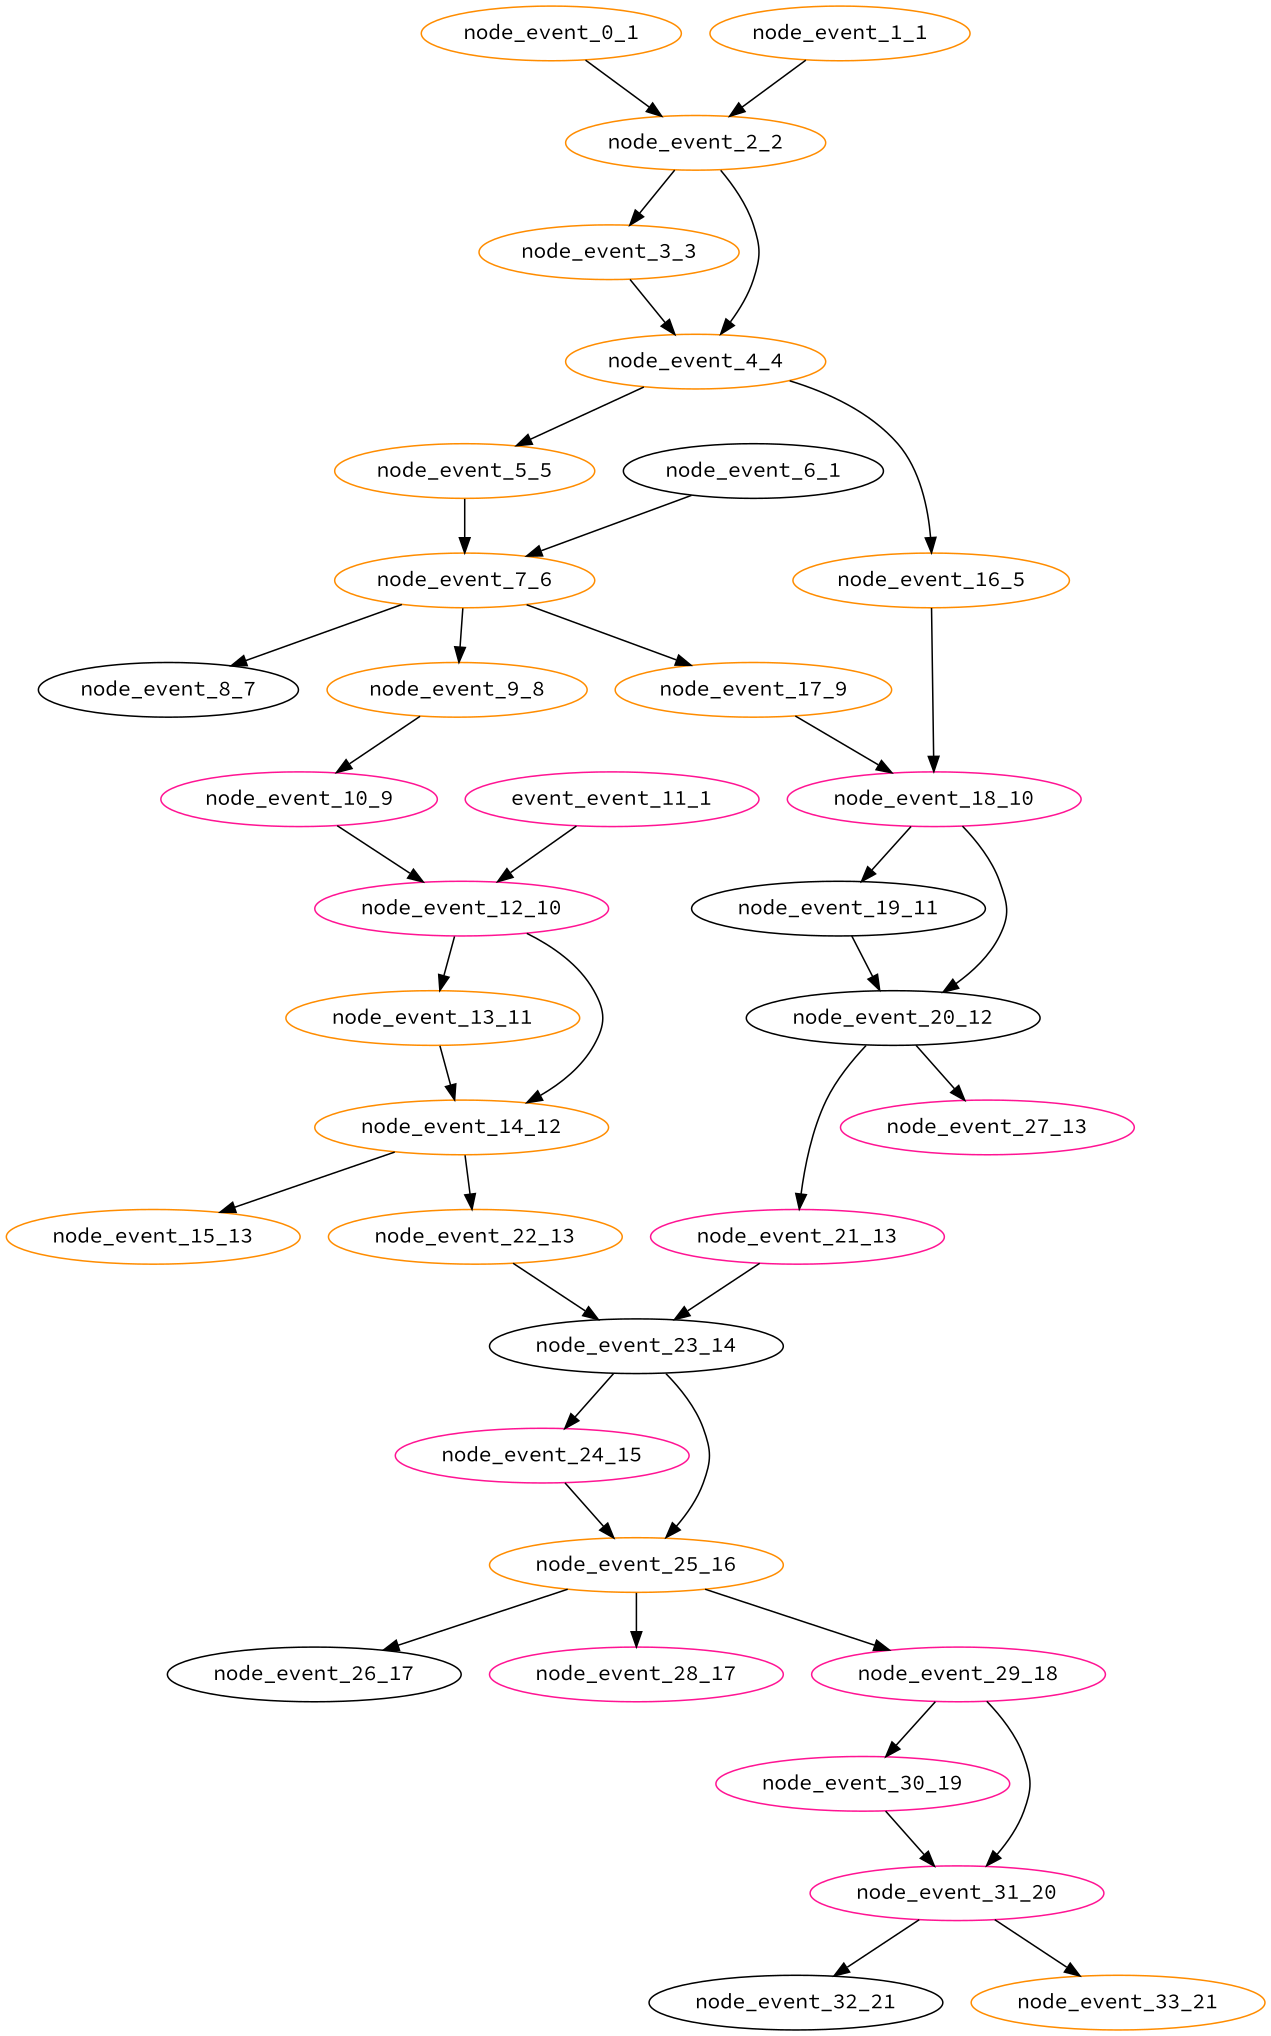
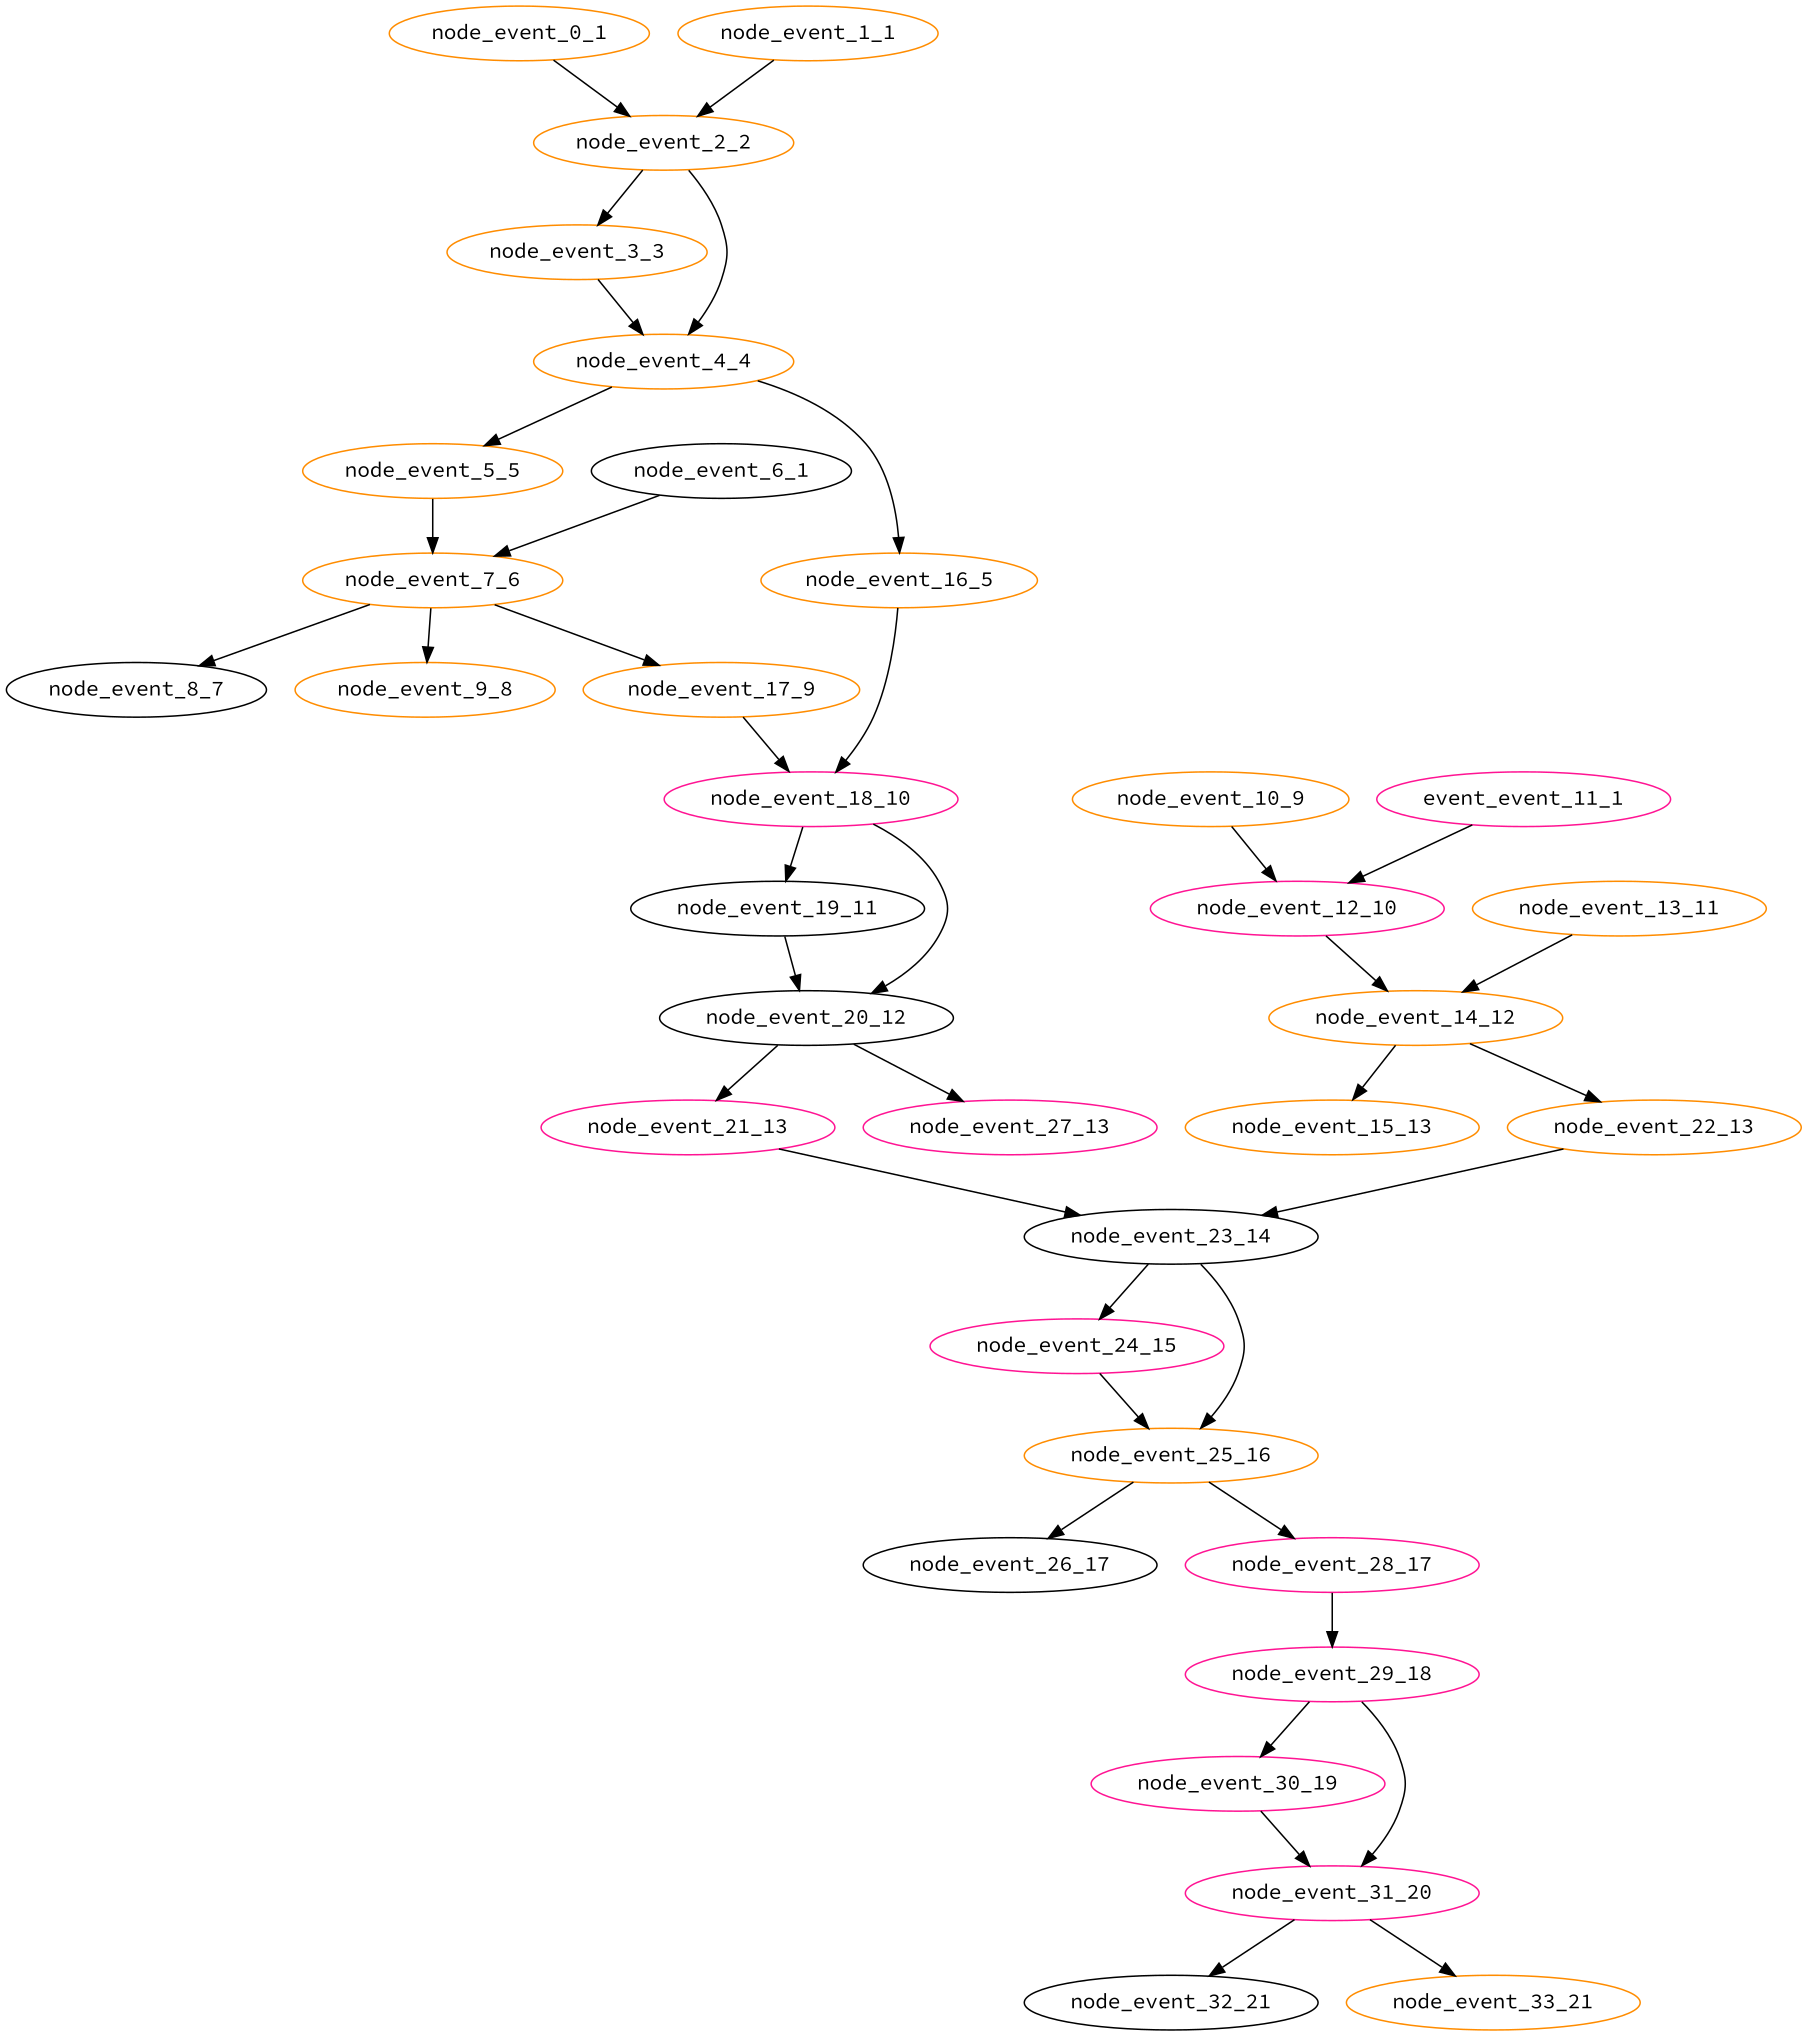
edge "node_event_9_8" -> "node_event_10_9": removed
node "node_event_10_9": color deeppink -> darkorange
edge "node_event_12_10" -> "node_event_13_11": removed
edge "node_event_25_16" -> "node_event_29_18": now "node_event_28_17" -> "node_event_29_18"
